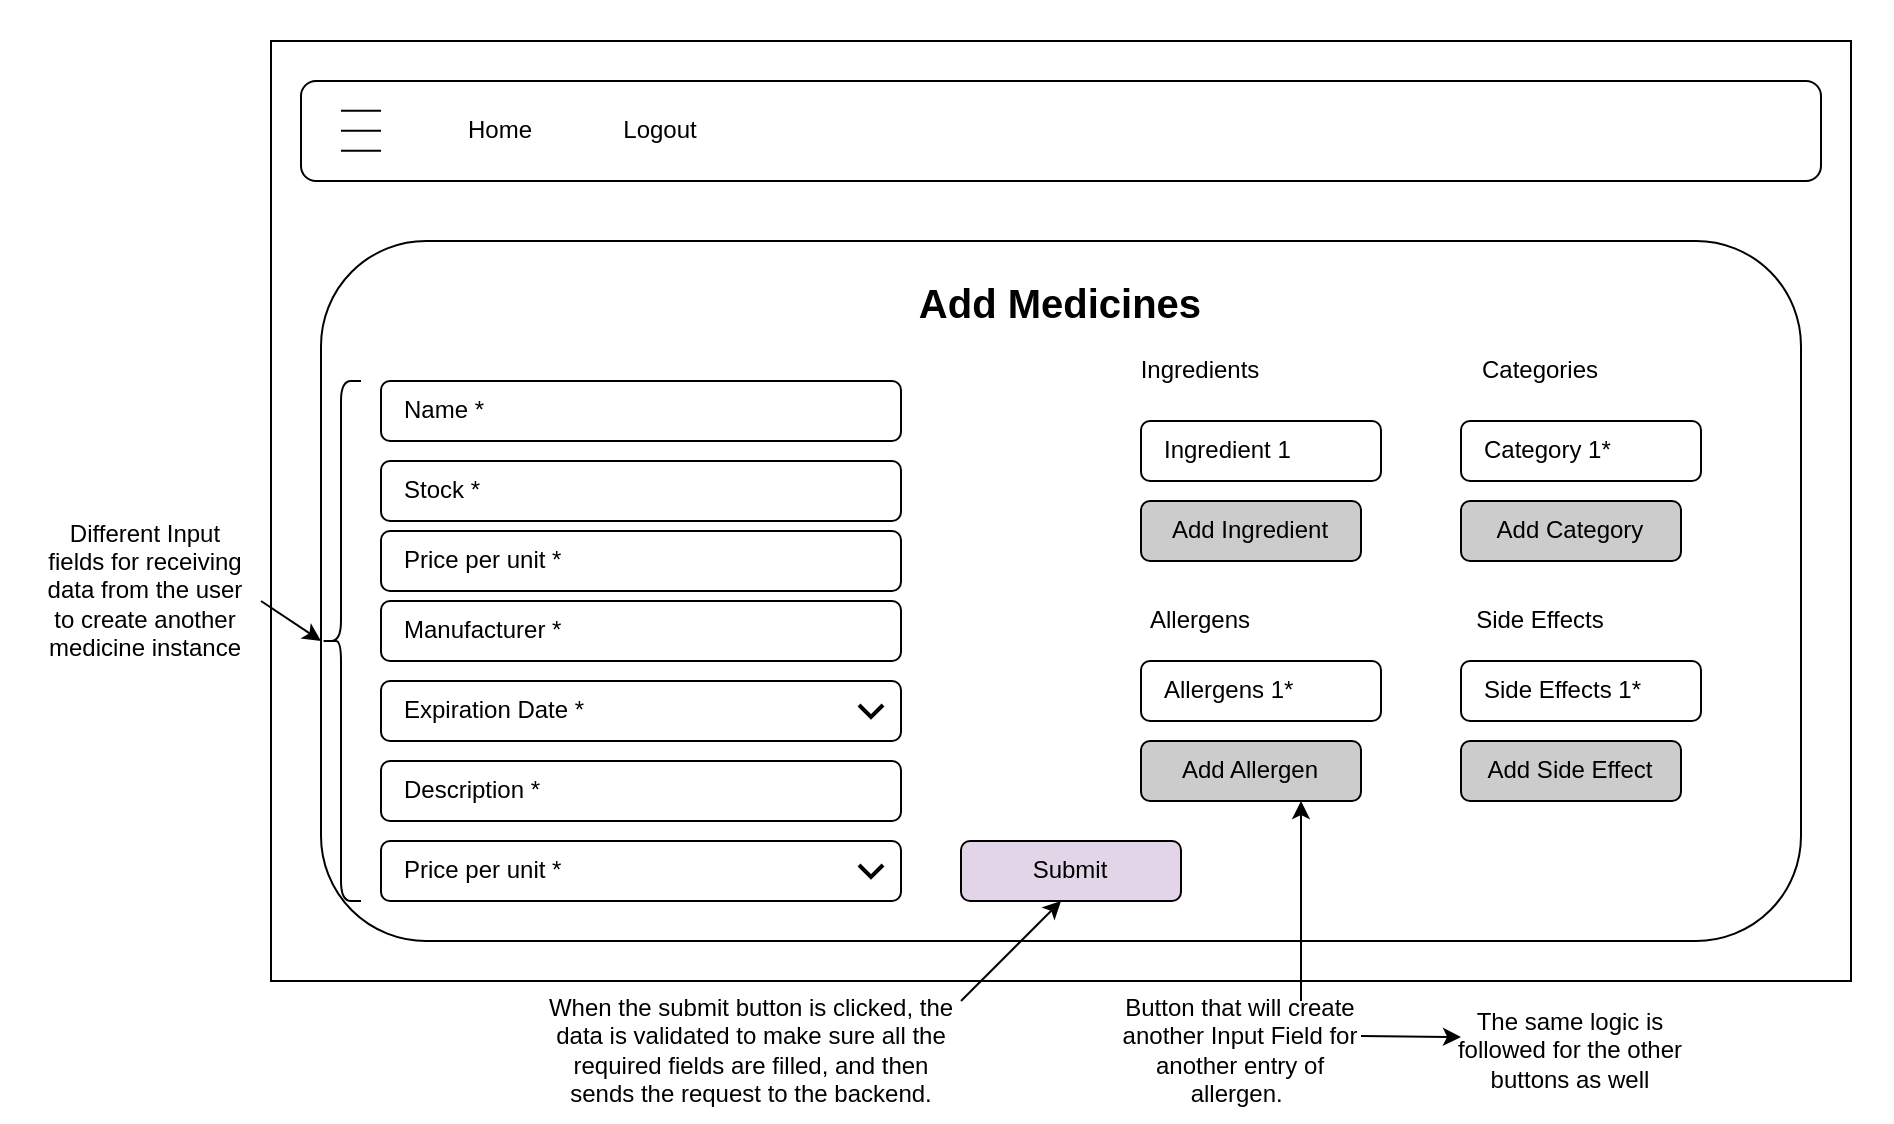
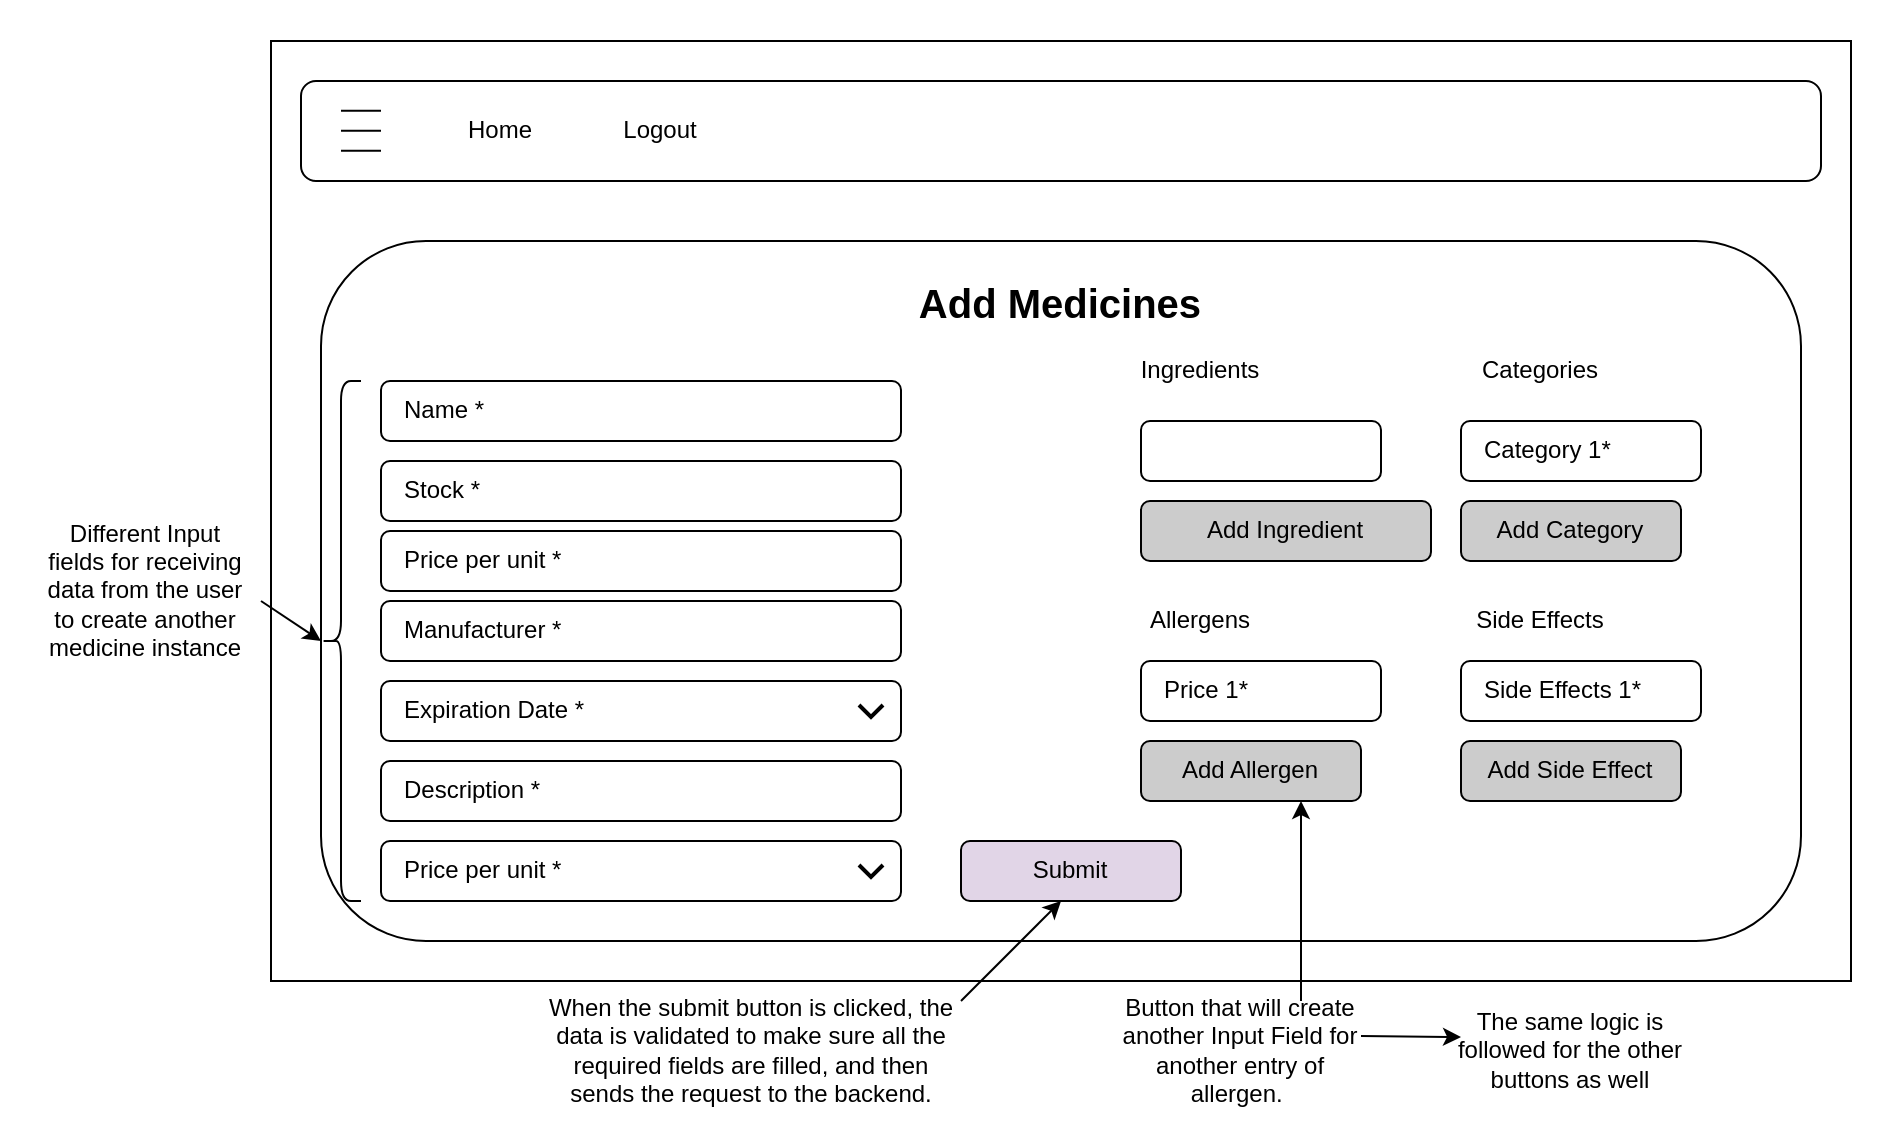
node "Ingredient 1": removed
node "Add Ingredient": size 220x60 -> 290x60
node "Allergens 1*": label "Allergens 1*" -> "Price 1*"
